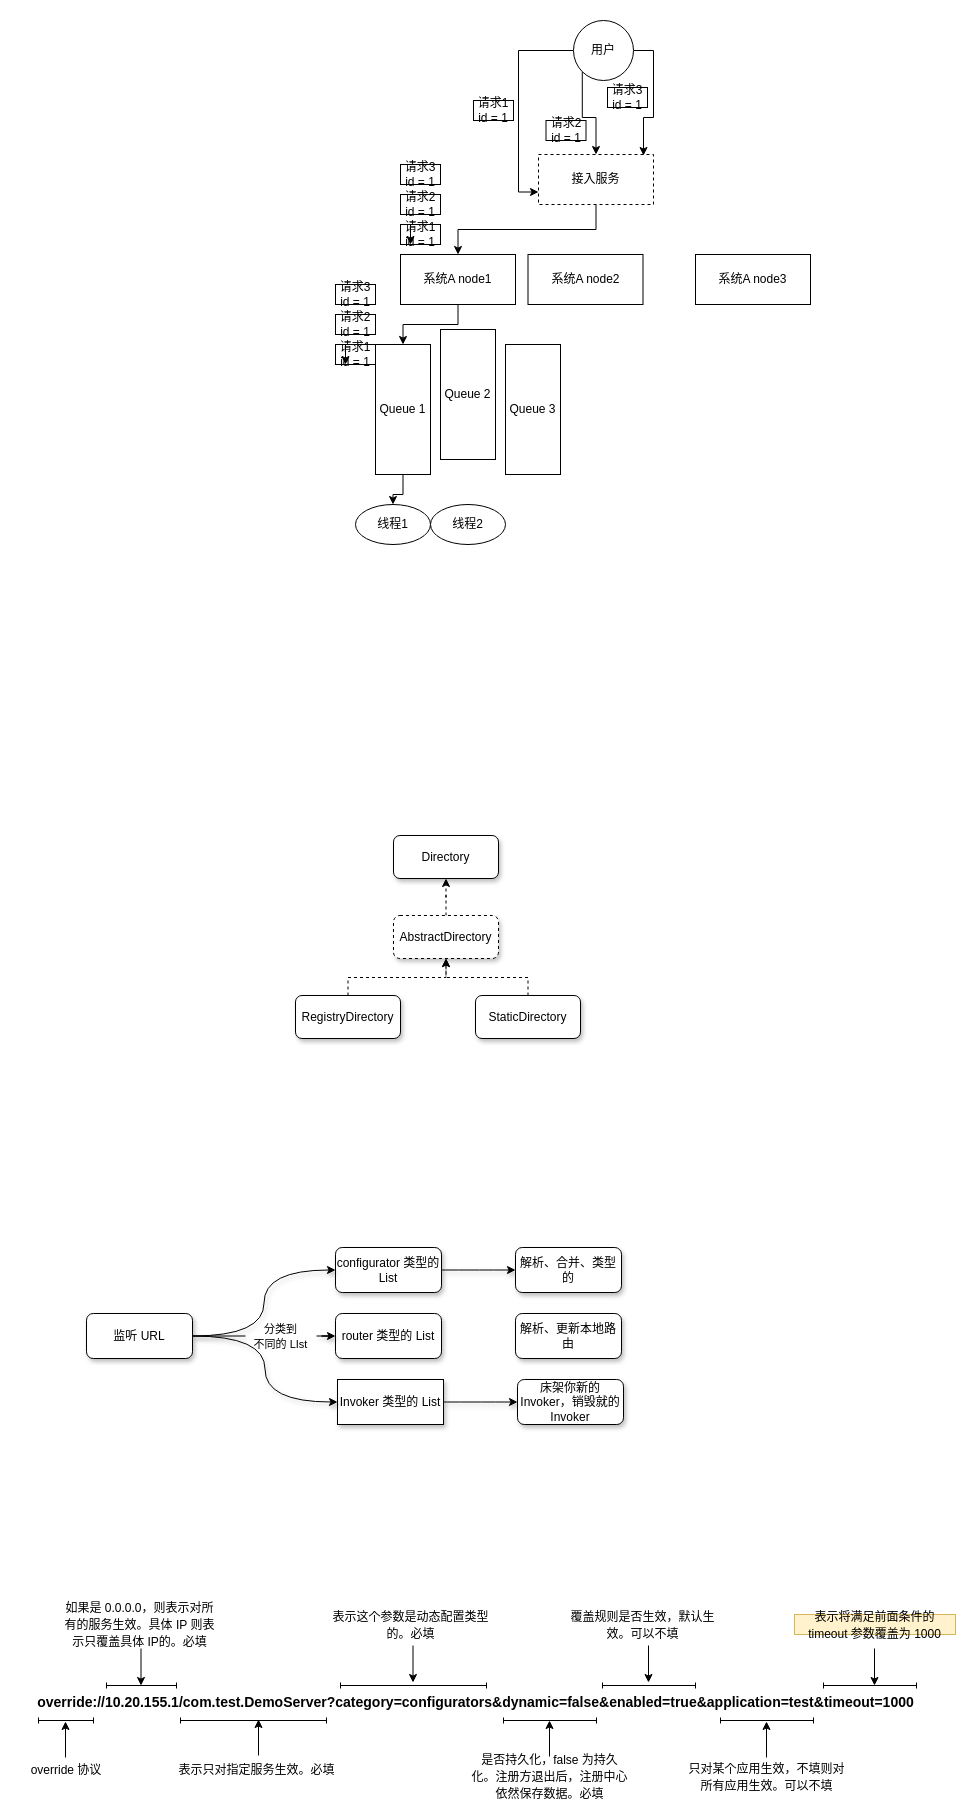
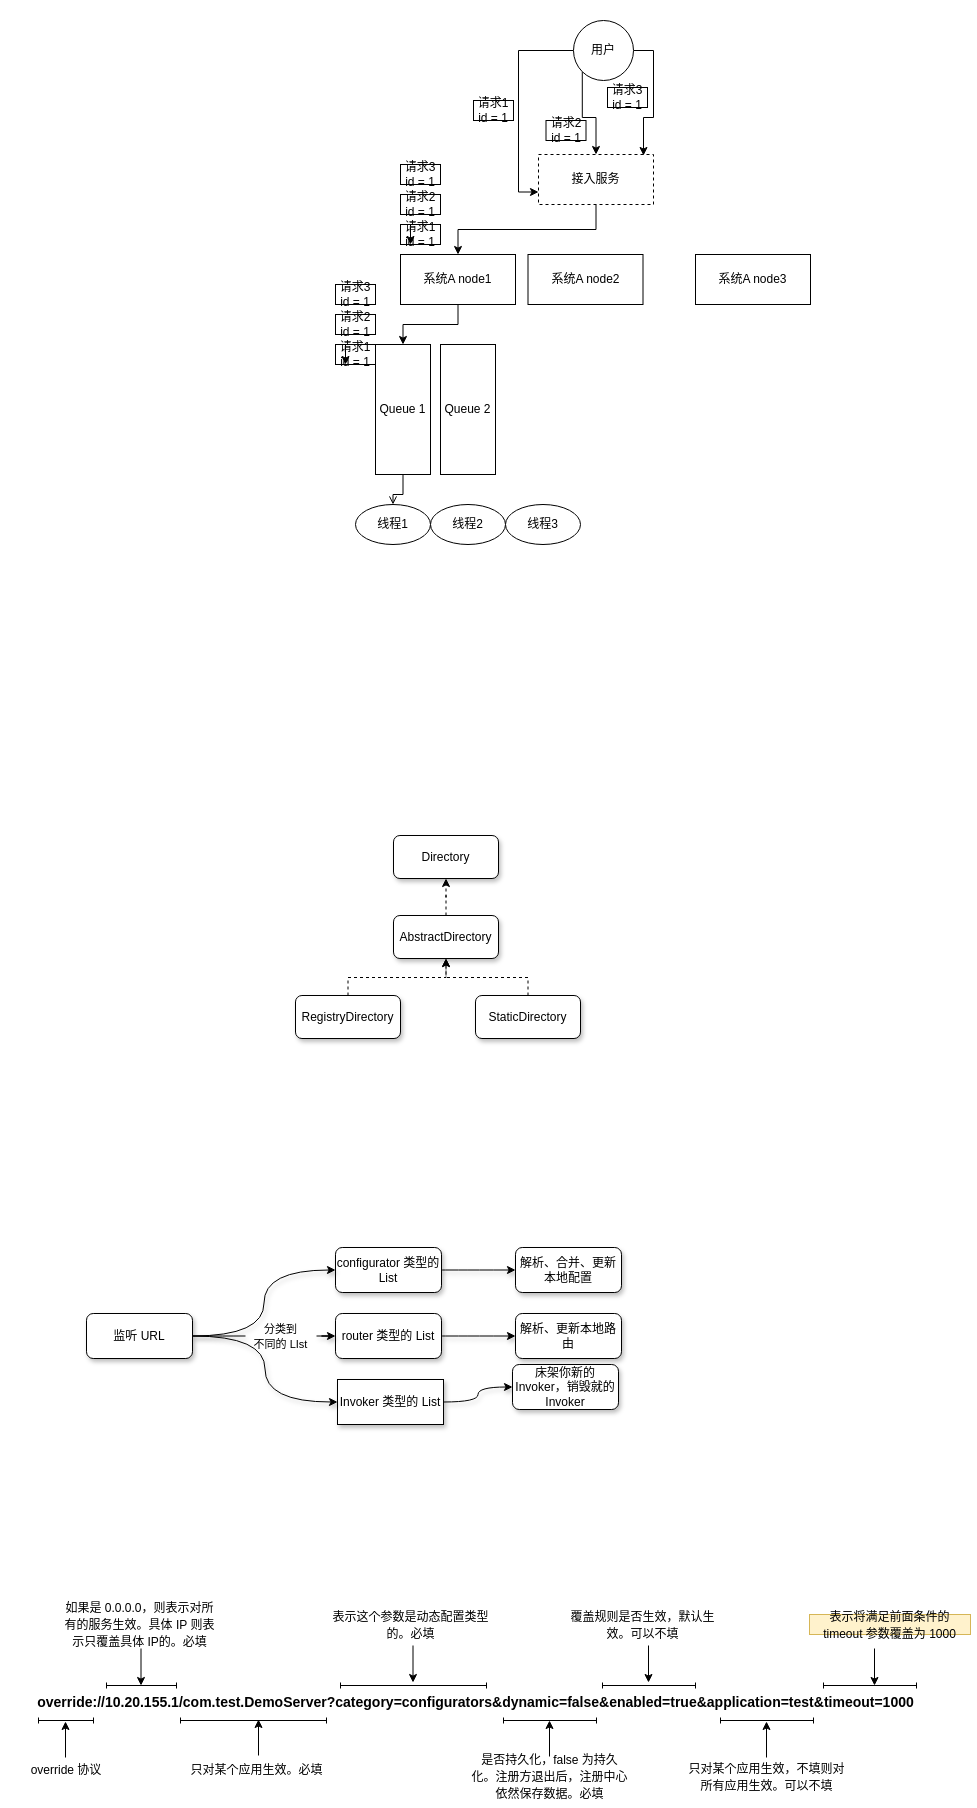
node "Queue 2": moved (468, 395) -> (468, 410)
node "Queue 3": removed
edge "Queue 1" -> "线程1": arrowhead classic -> open
node "线程3": added
node "AbstractDirectory": style dashed -> solid
node "解析、合并、类型的": label "解析、合并、类型的" -> "解析、合并、更新本地配置"
edge "router 类型的 List" -> "解析、更新本地路由": added
node "床架你新的 Invoker，销毁就的 Invoker": moved (571, 1402) -> (566, 1387)
node "表示将满足前面条件的 timeout 参数覆盖为 1000": moved (875, 1625) -> (890, 1625)
node "表示只对指定服务生效。必填": label "表示只对指定服务生效。必填" -> "只对某个应用生效。必填"
